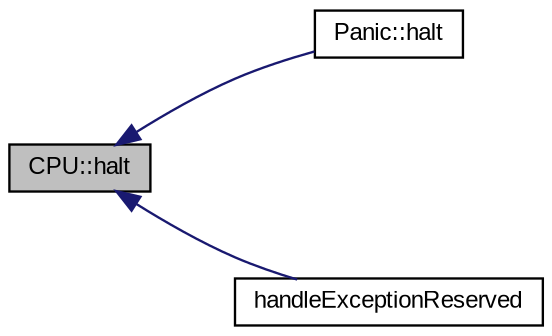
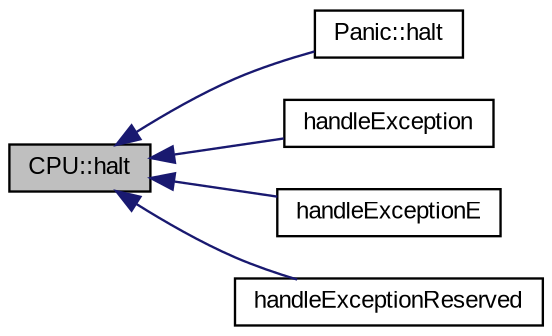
node "handleException": added
node "handleExceptionE": added
